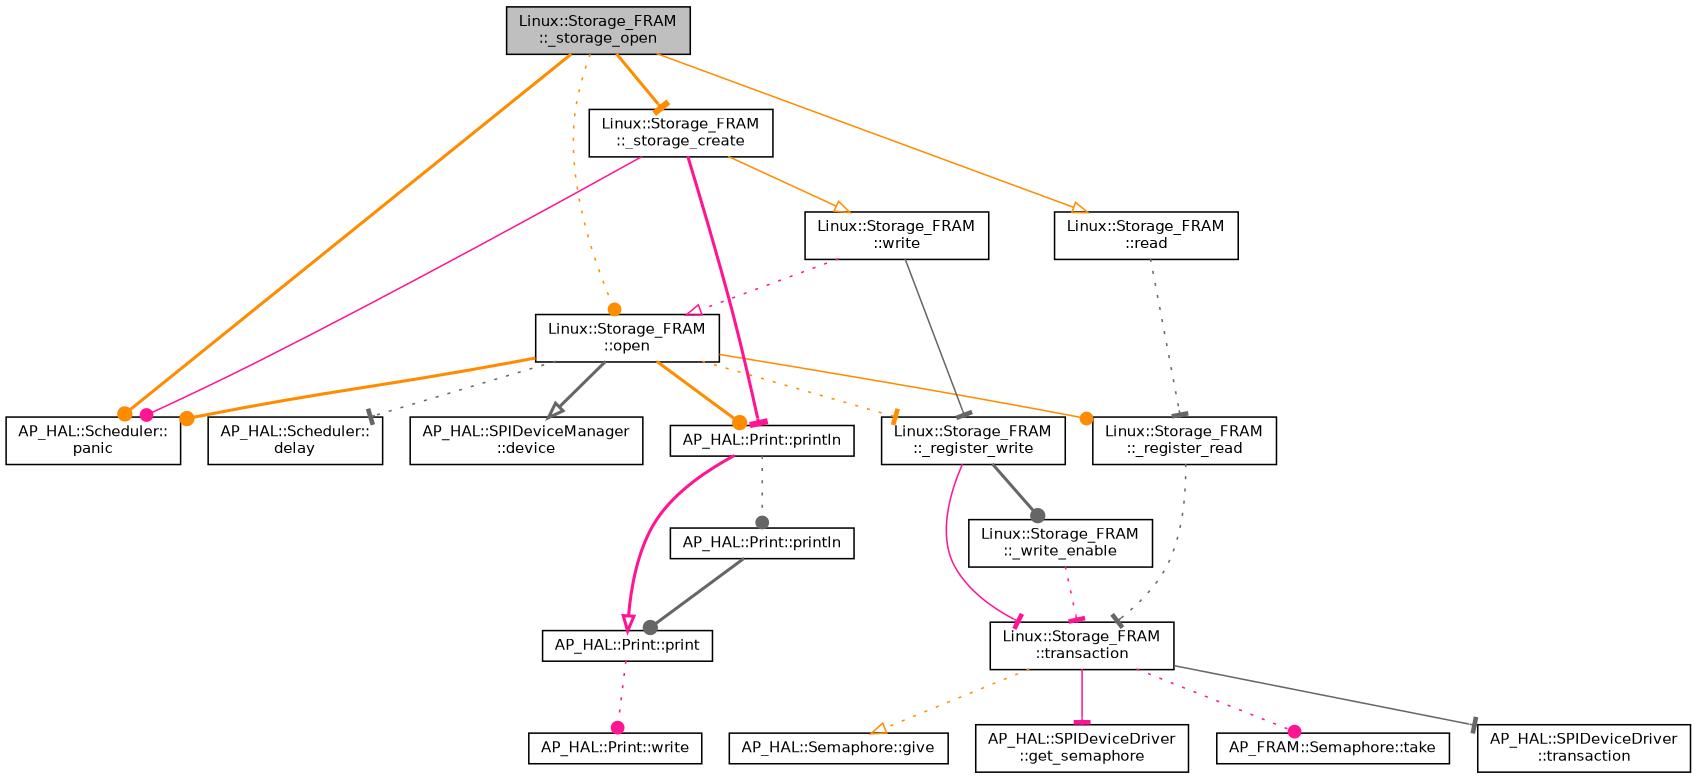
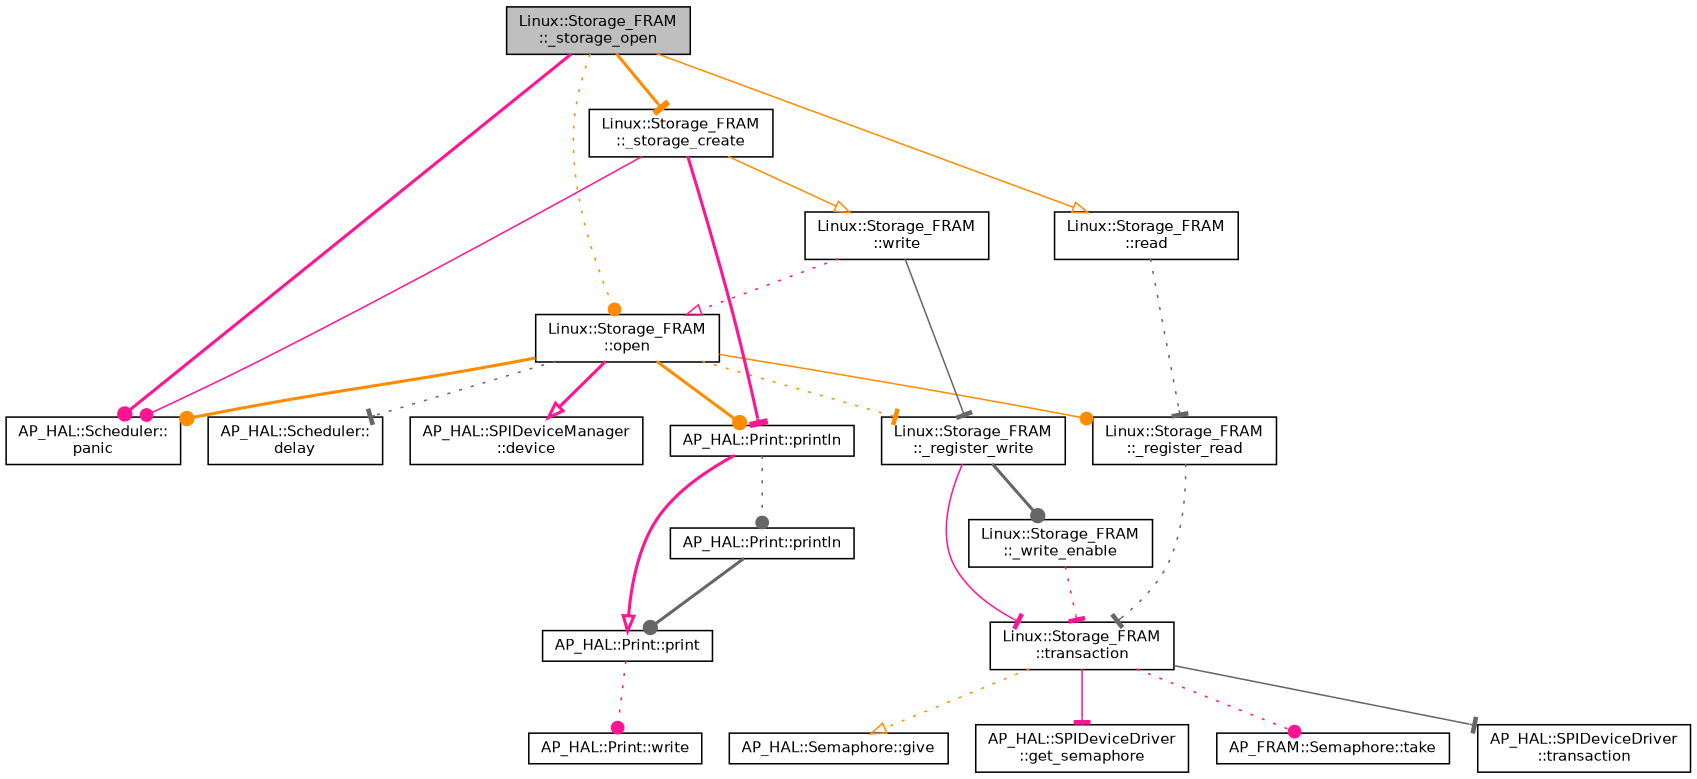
edge "Linux::Storage_FRAM ::_storage_open" -> "AP_HAL::Scheduler:: panic": color darkorange -> deeppink
edge "Linux::Storage_FRAM ::open" -> "AP_HAL::SPIDeviceManager ::device": color gray40 -> deeppink
